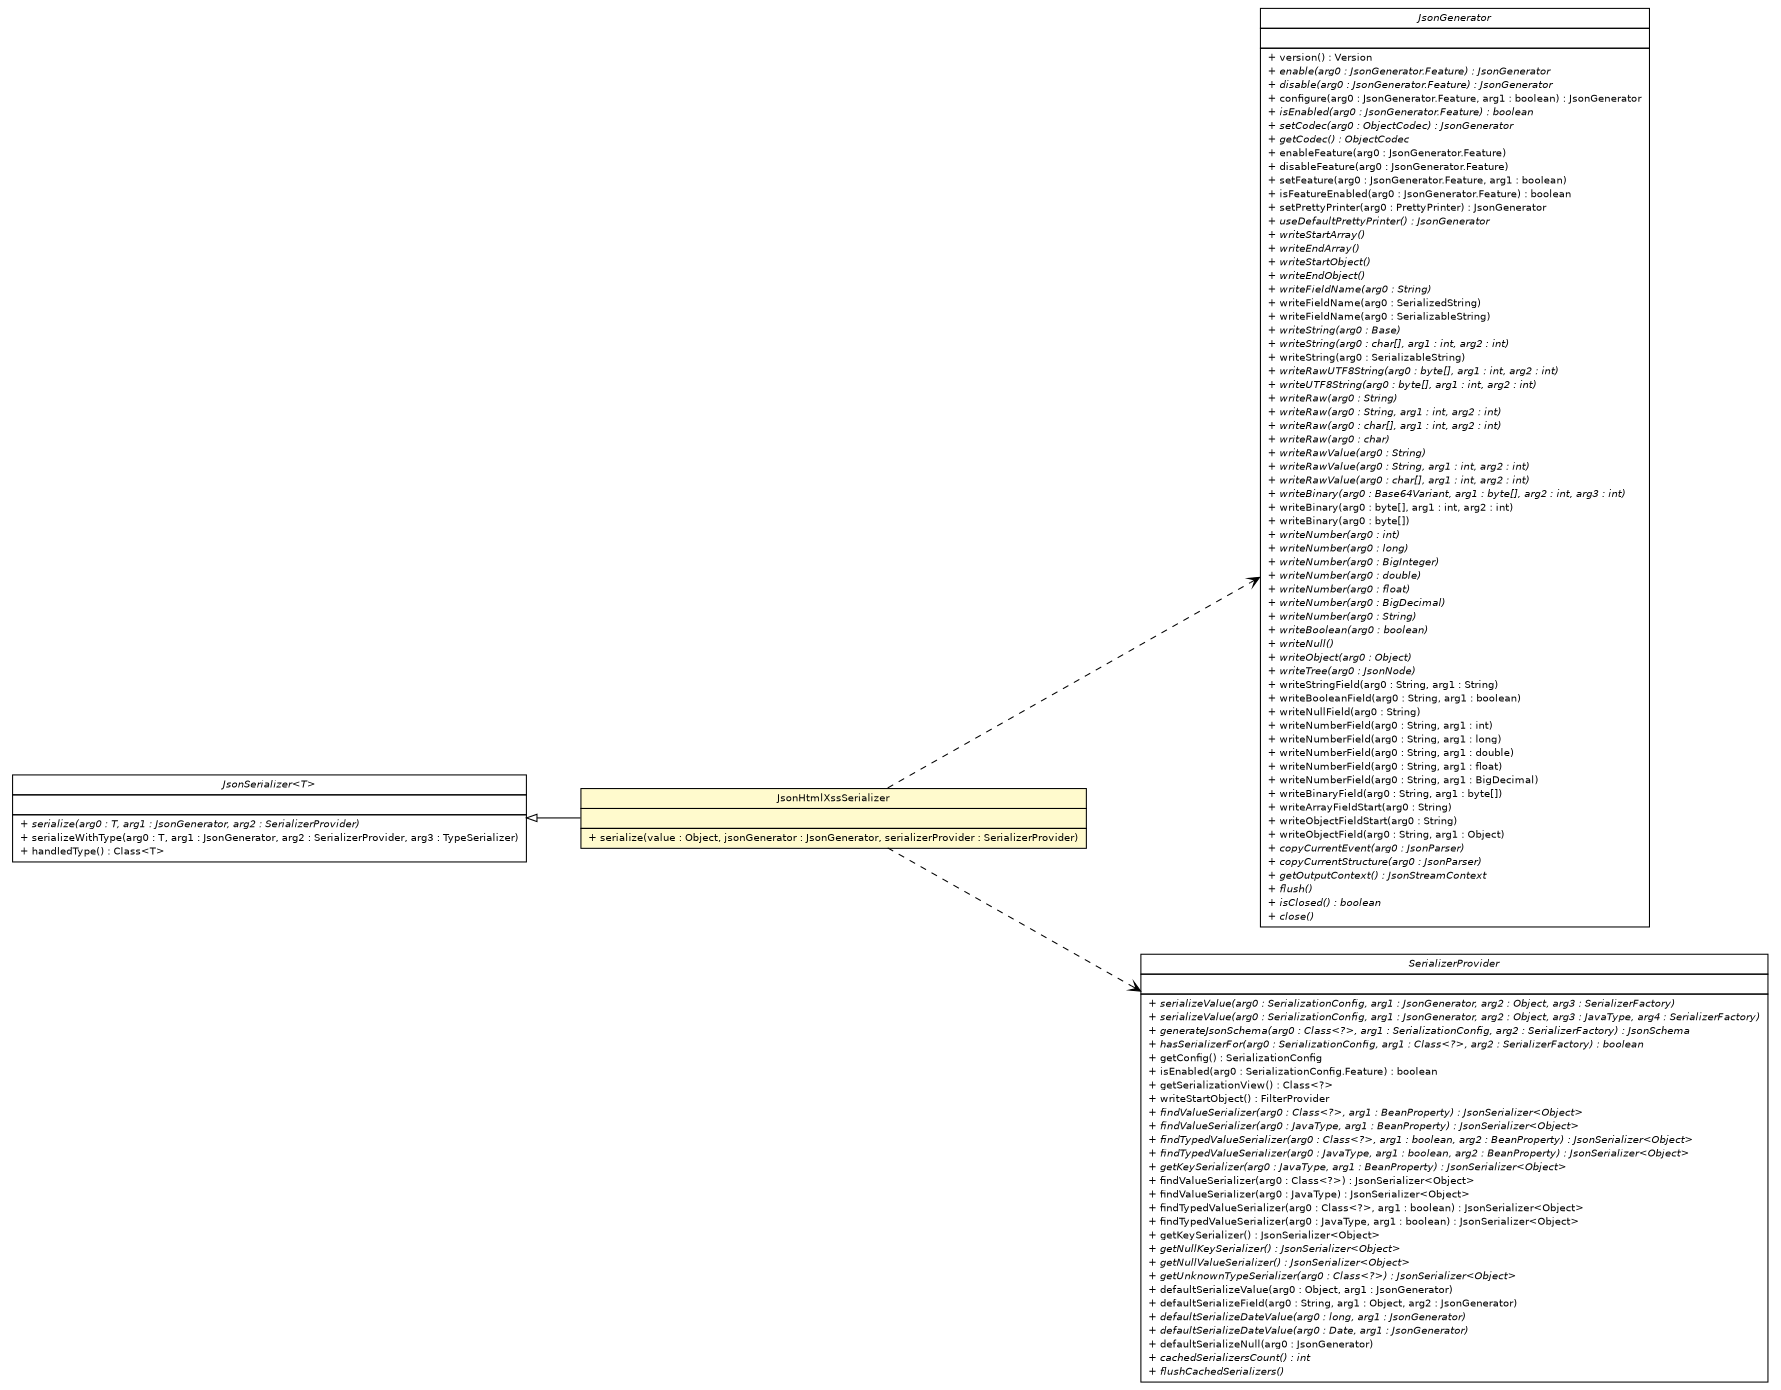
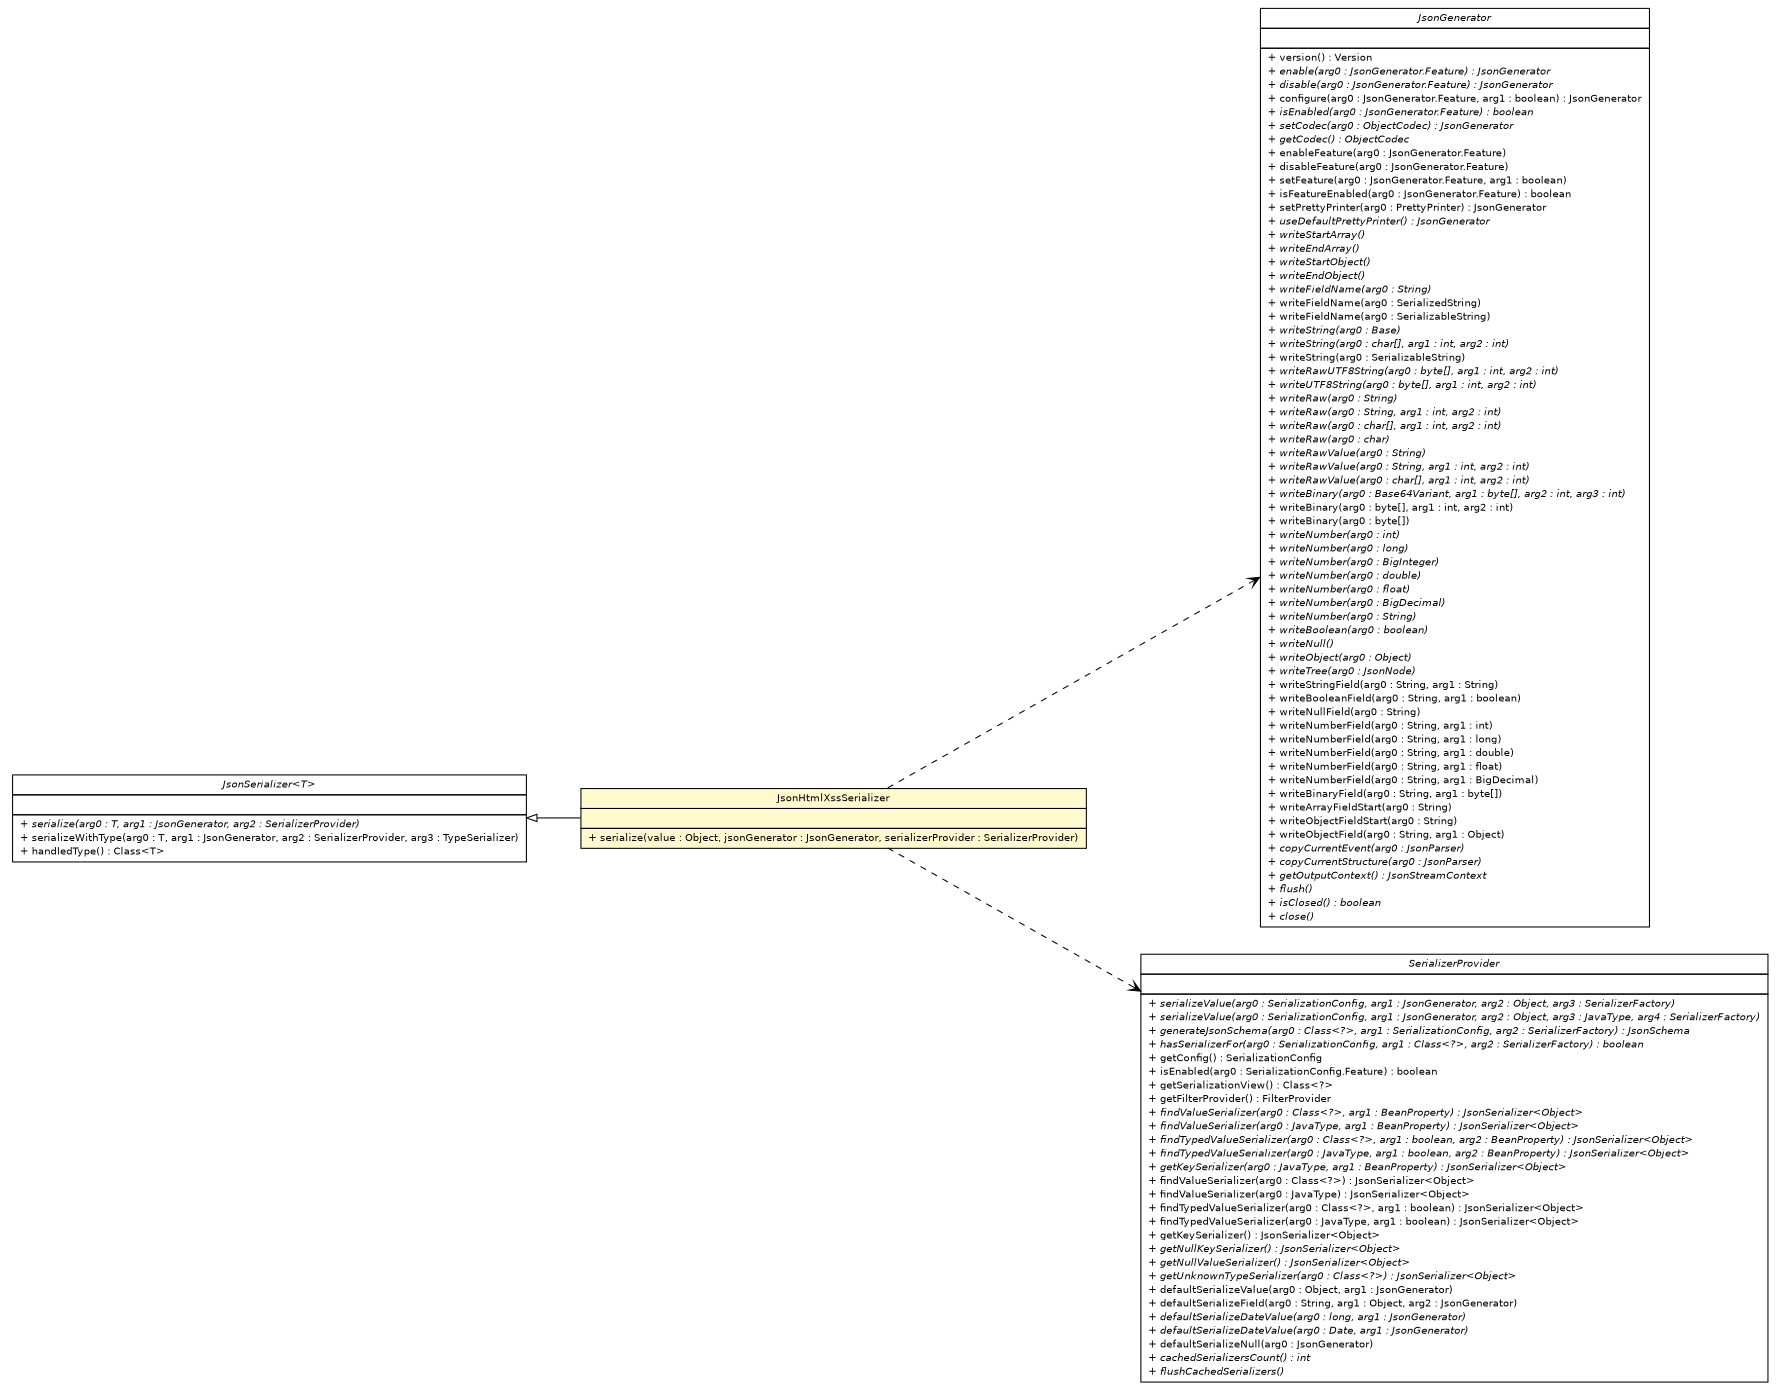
node "SerializerProvider": text "+ writeStartObject() : FilterProvider" -> "+ getFilterProvider() : FilterProvider"
